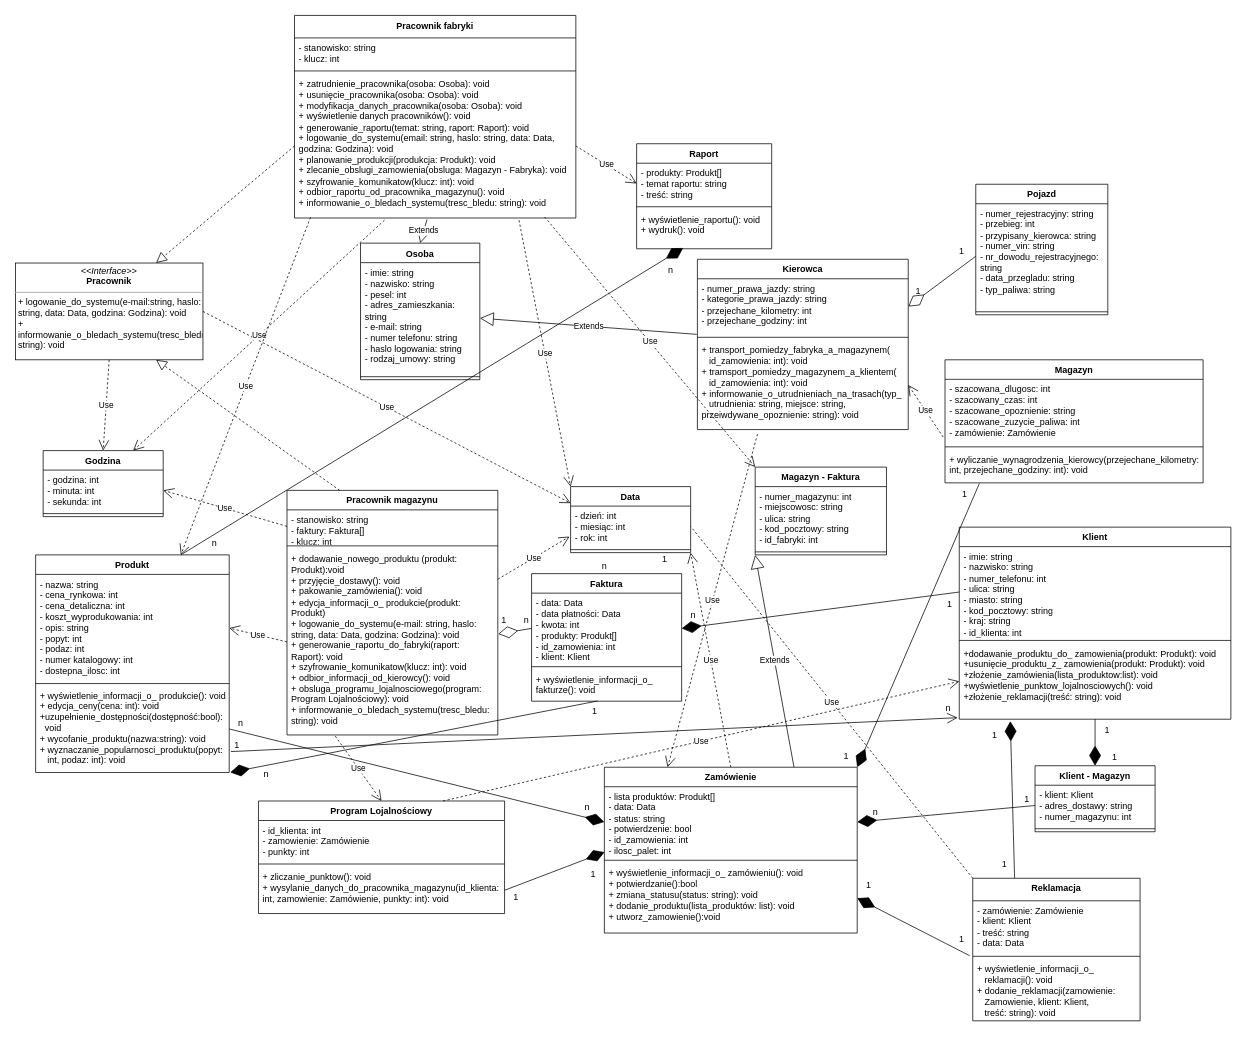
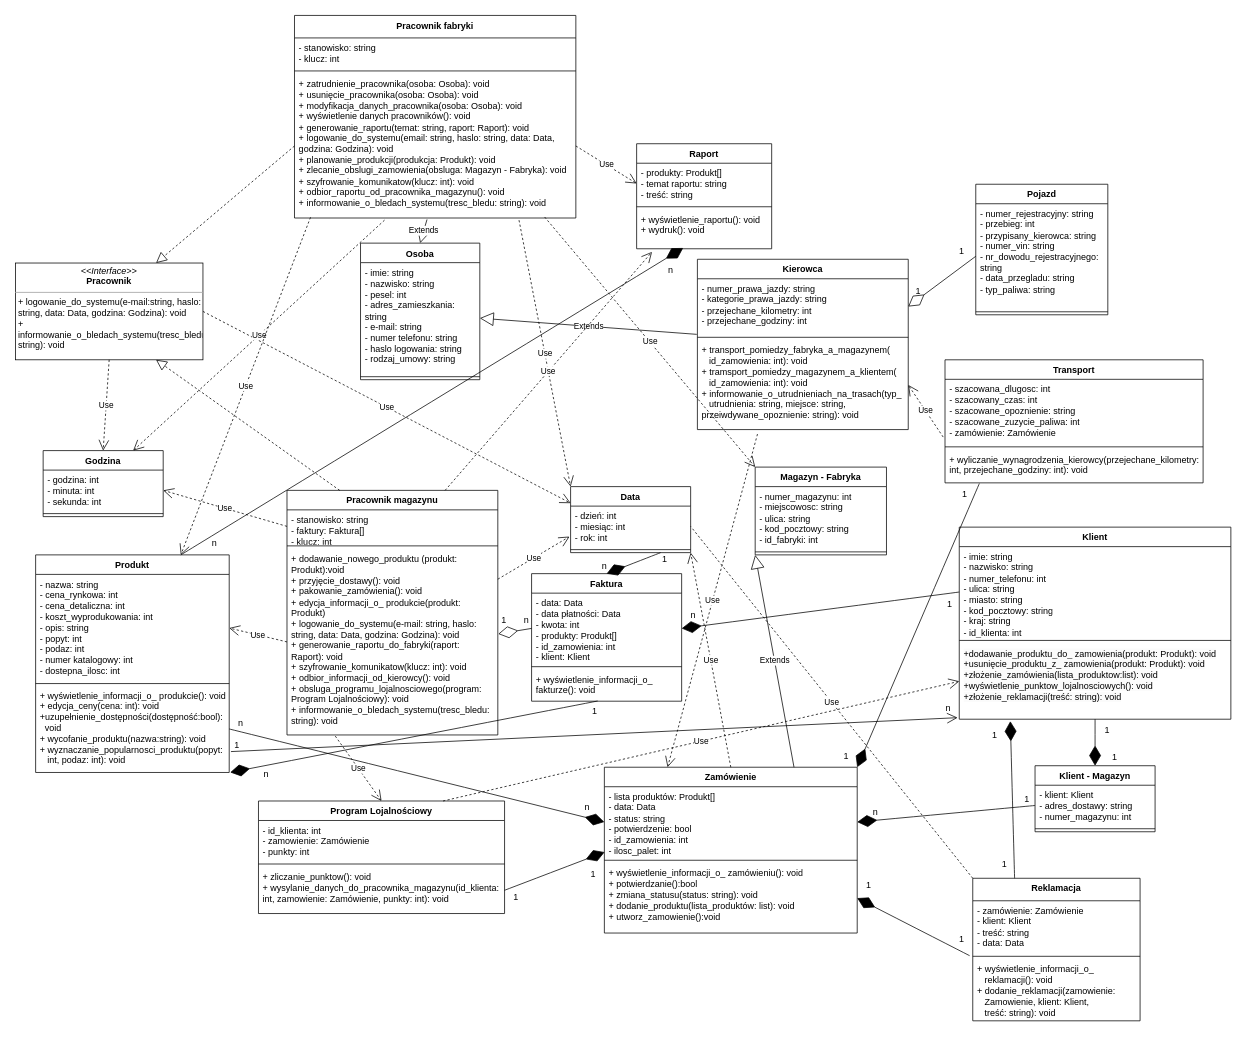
node "Magazyn": label "Magazyn" -> "Transport"
edge "Pracownik magazynu" -> "+ wyświetlenie_raportu(): void + wydruk(): void": added, label "Use"
node "Magazyn - Faktura": label "Magazyn - Faktura" -> "Magazyn - Fabryka"
edge "Data" -> "Faktura": added
